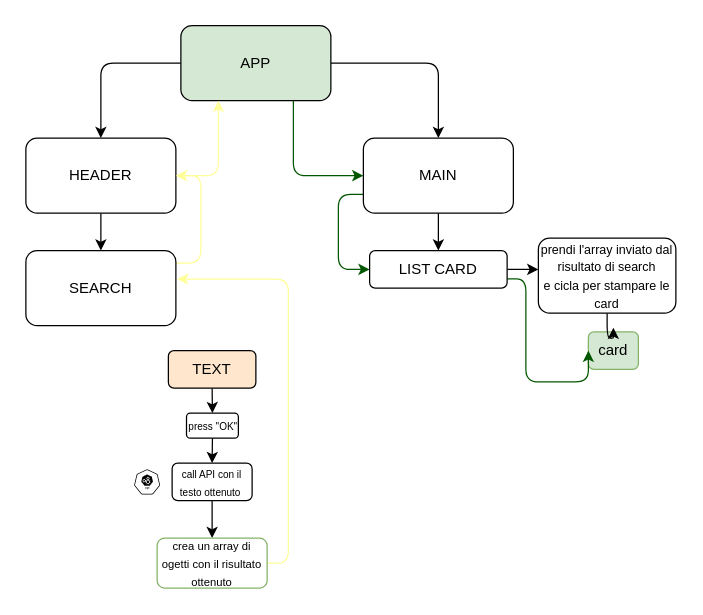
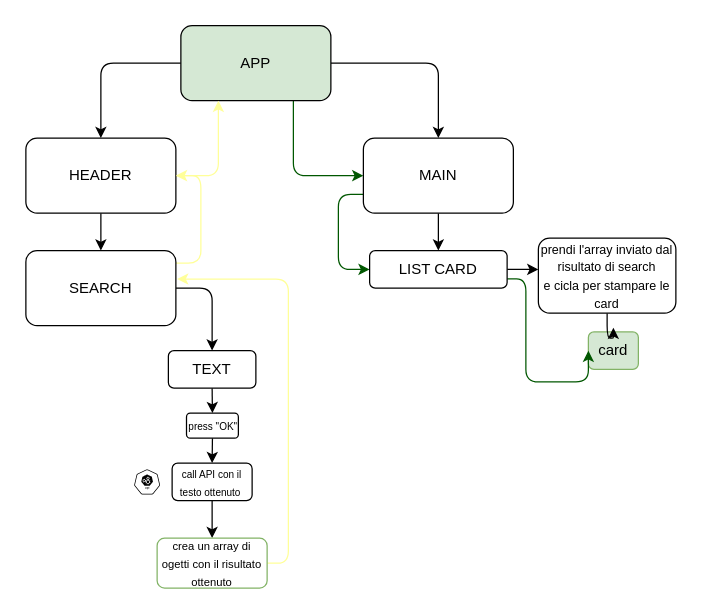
edge "SEARCH" -> "TEXT": added
node "TEXT": fillcolor #ffe6cc -> #ffffff
